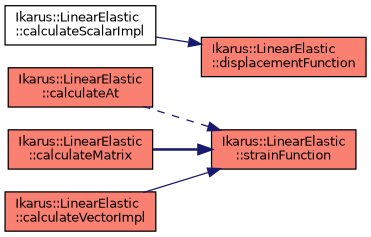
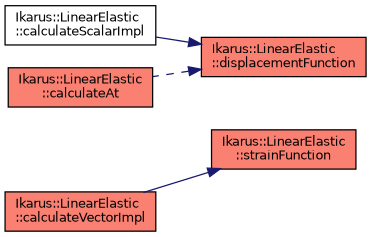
edge "Ikarus::LinearElastic ::calculateAt" -> "Ikarus::LinearElastic ::strainFunction": now "Ikarus::LinearElastic ::calculateAt" -> "Ikarus::LinearElastic ::displacementFunction"
node "Ikarus::LinearElastic ::calculateMatrix": removed
